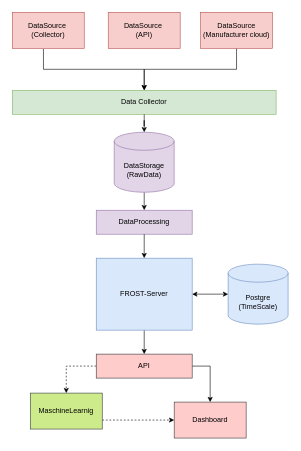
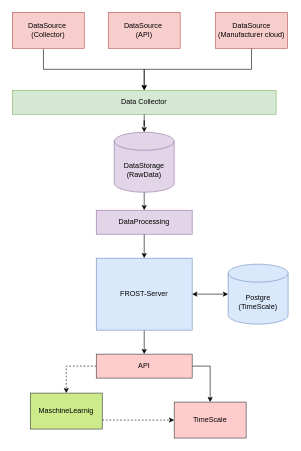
node "DataSource (Manufacturer cloud)": moved (237, 30) -> (252, 30)
node "Dashboard": label "Dashboard" -> "TimeScale"
